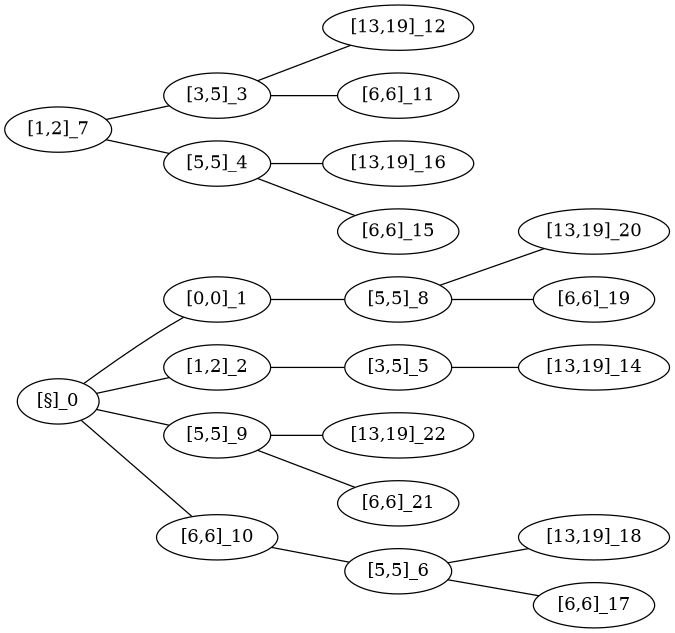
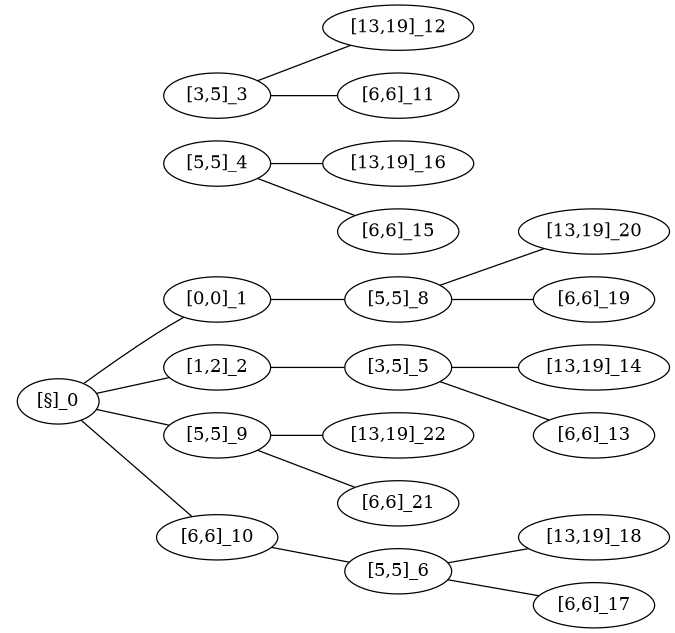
node "[1,2]_7": removed
node "[6,6]_13": added
